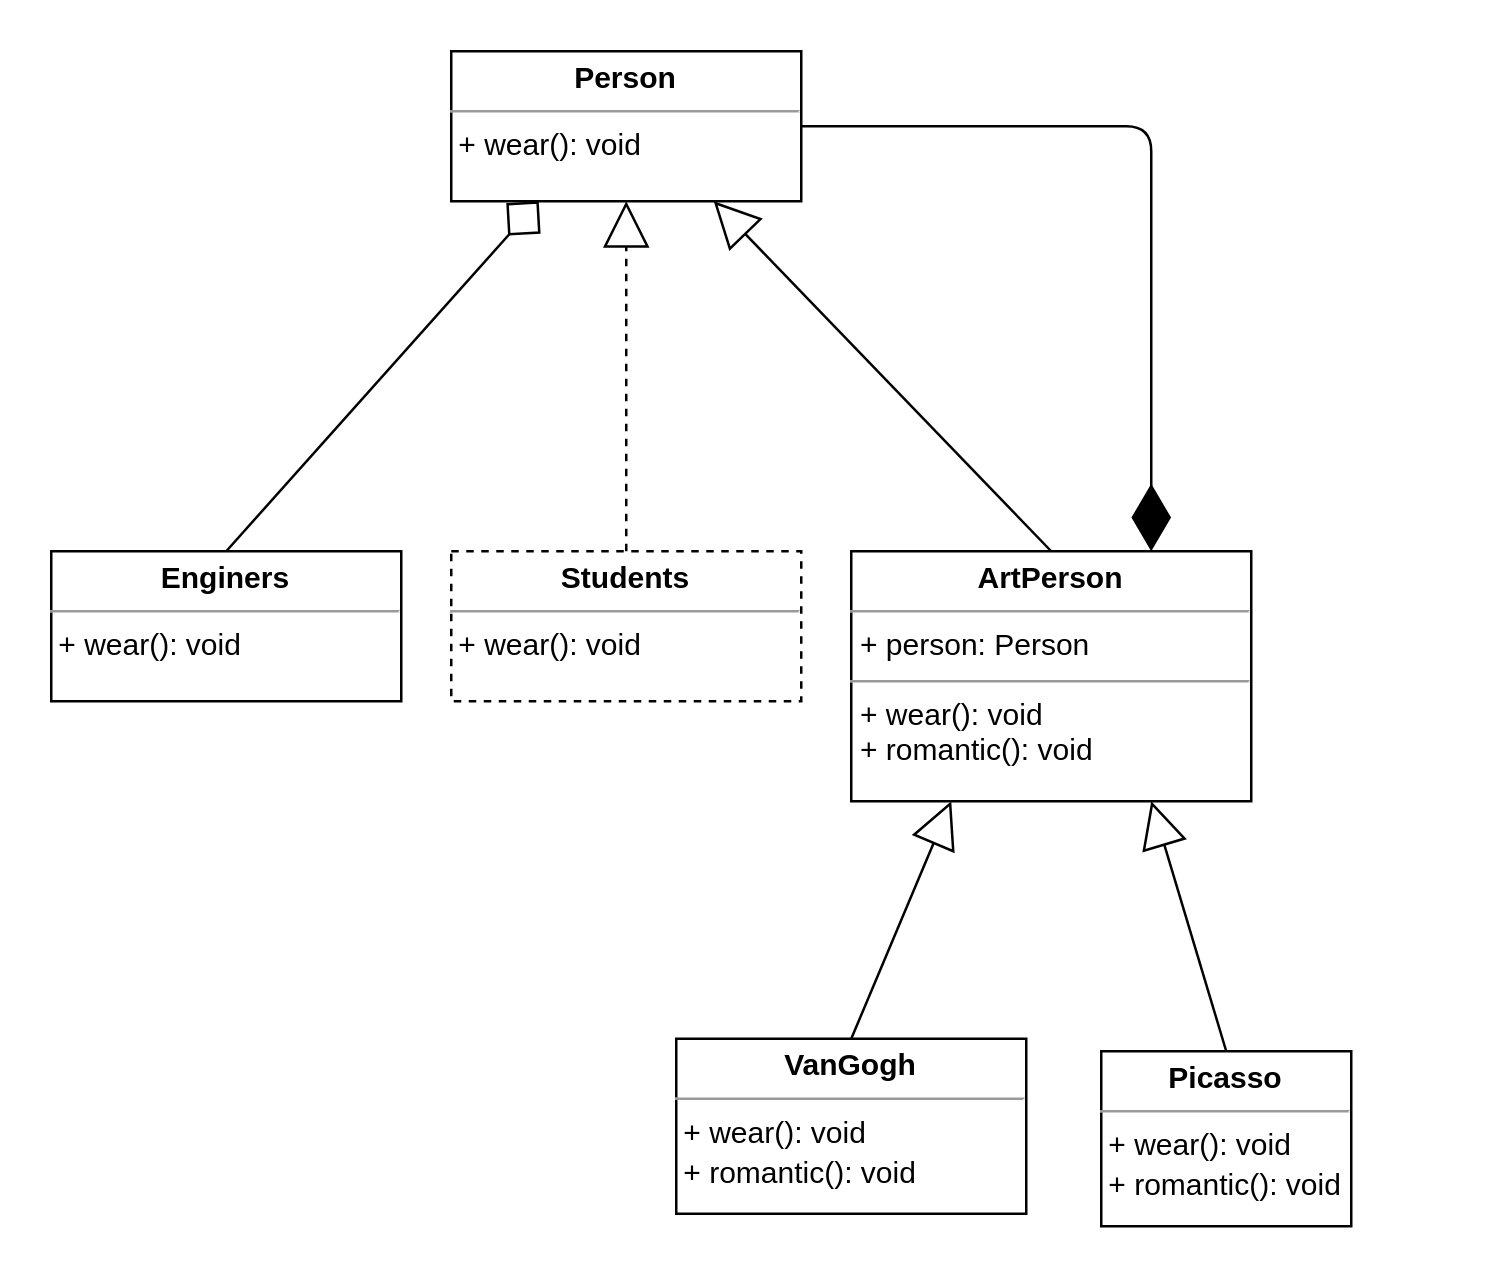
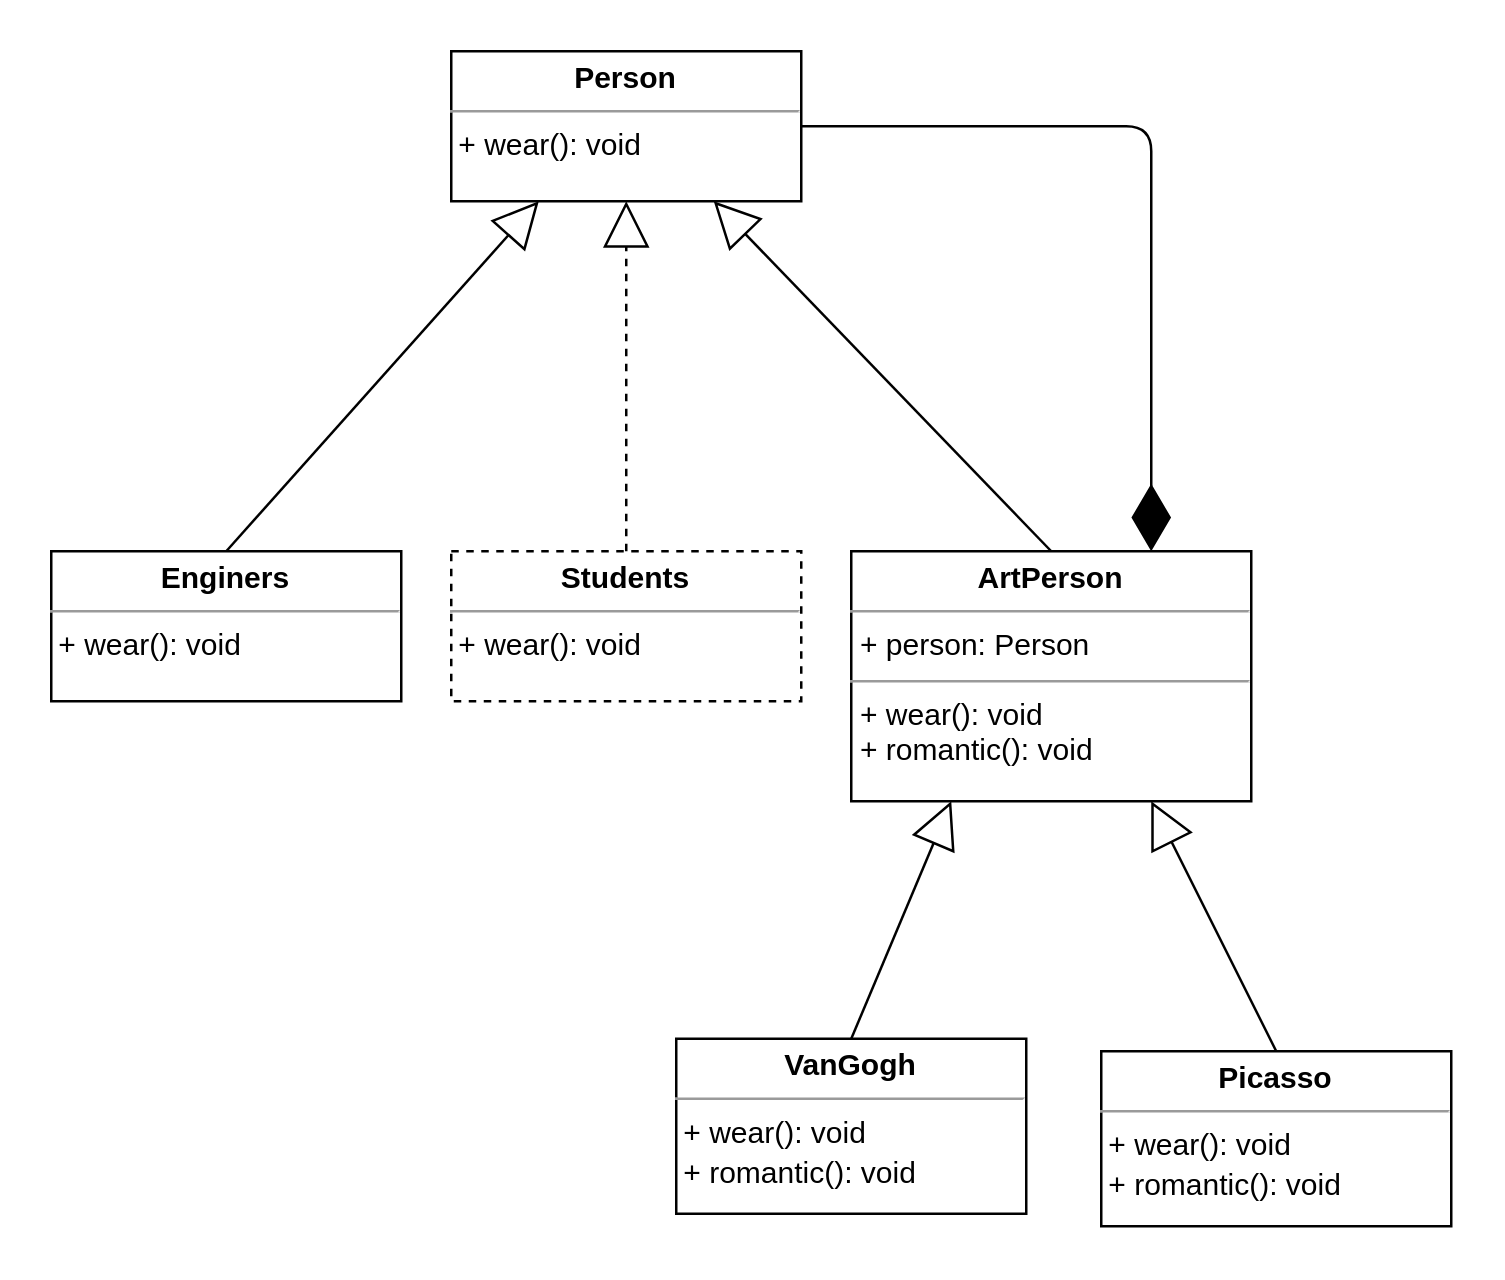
edge "Enginers + wear(): void" -> "Person + wear(): void": arrowhead diamond -> block
node "Picasso + wear(): void + romantic(): void": size 250x175 -> 350x175
